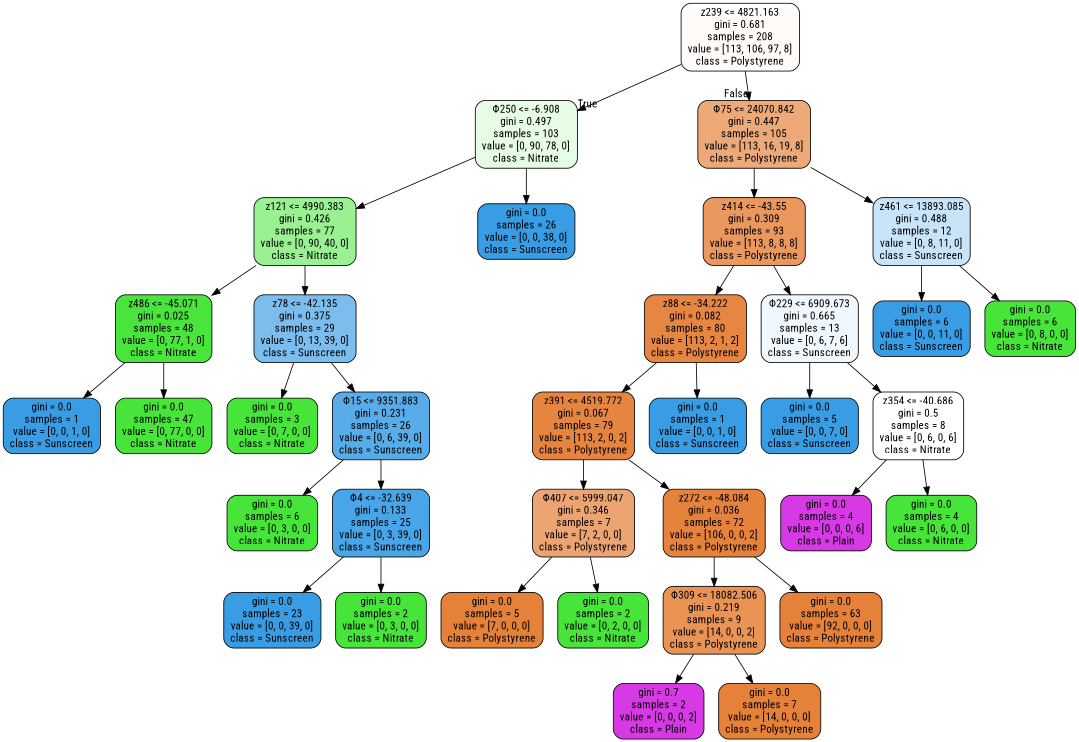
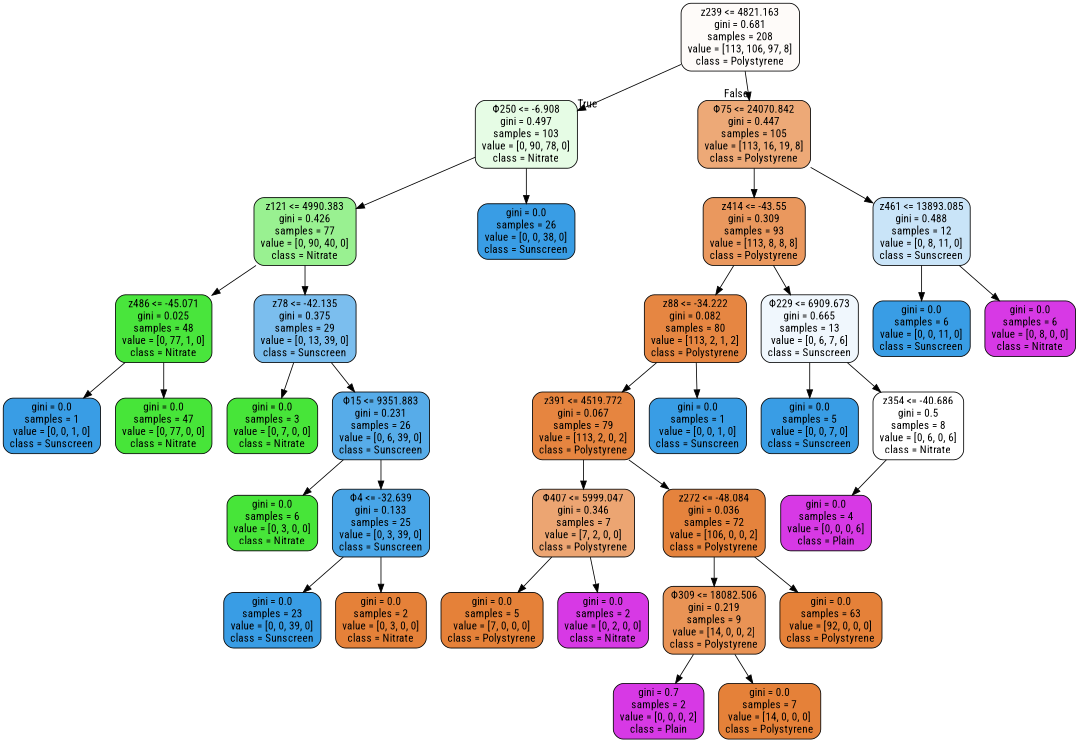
node "gini = 0.0 samples = 6 value = [0, 8, 0, 0] class = Nitrate": fillcolor #47e539 -> #d739e5
node "gini = 0.0 samples = 4 value = [0, 6, 0, 0] class = Nitrate": removed
node "gini = 0.0 samples = 2 value = [0, 3, 0, 0] class = Nitrate": fillcolor #47e539 -> #e58139
node "gini = 0.0 samples = 2 value = [0, 2, 0, 0] class = Nitrate": fillcolor #47e539 -> #d739e5
